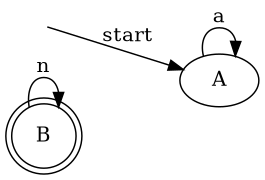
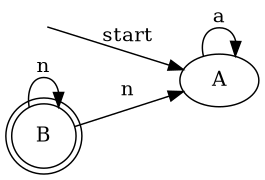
edge "B" -> "A": added, label "n"
